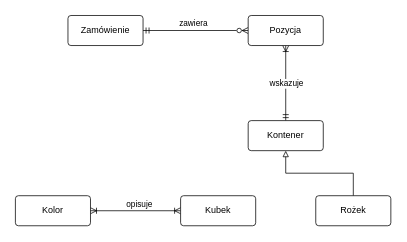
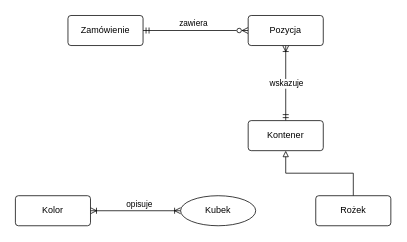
node "Kubek": shape rounded rectangle -> ellipse
